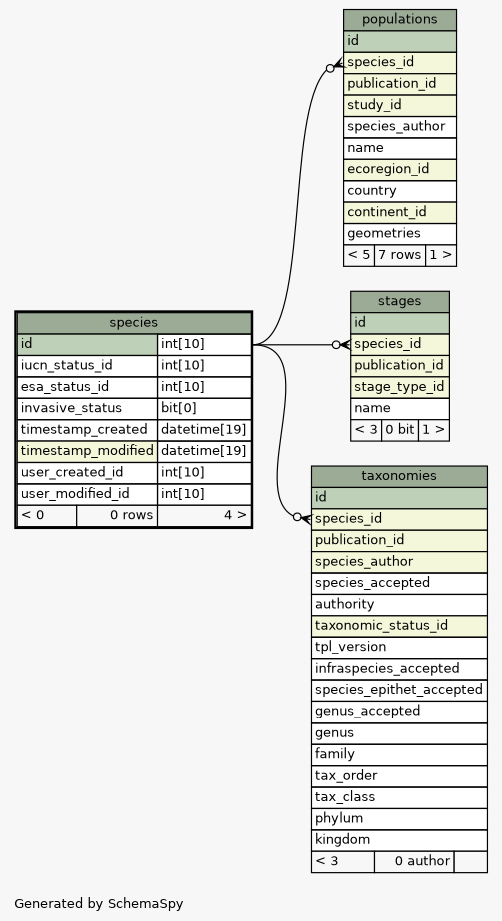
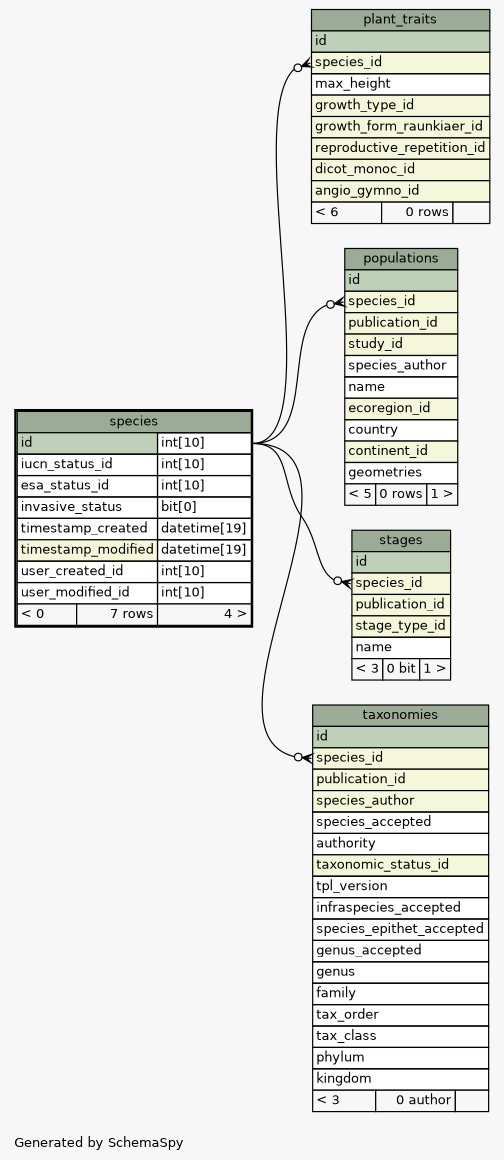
node "plant_traits": added
node "populations": text "7 rows" -> "0 rows"
node "species": text "0 rows" -> "7 rows"
